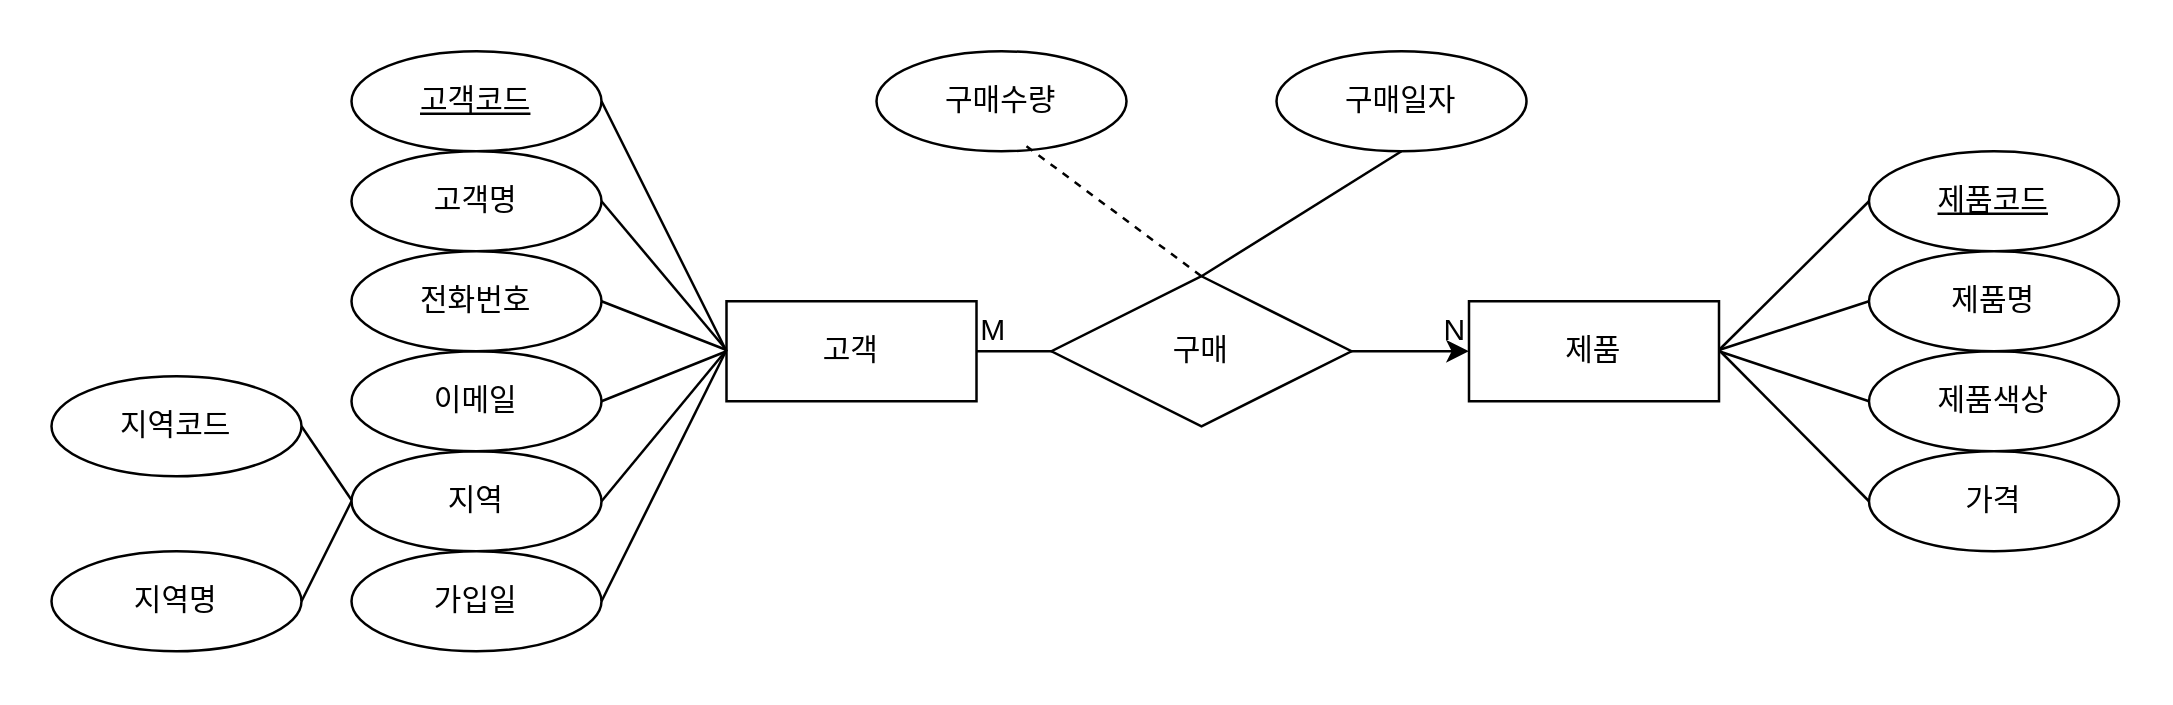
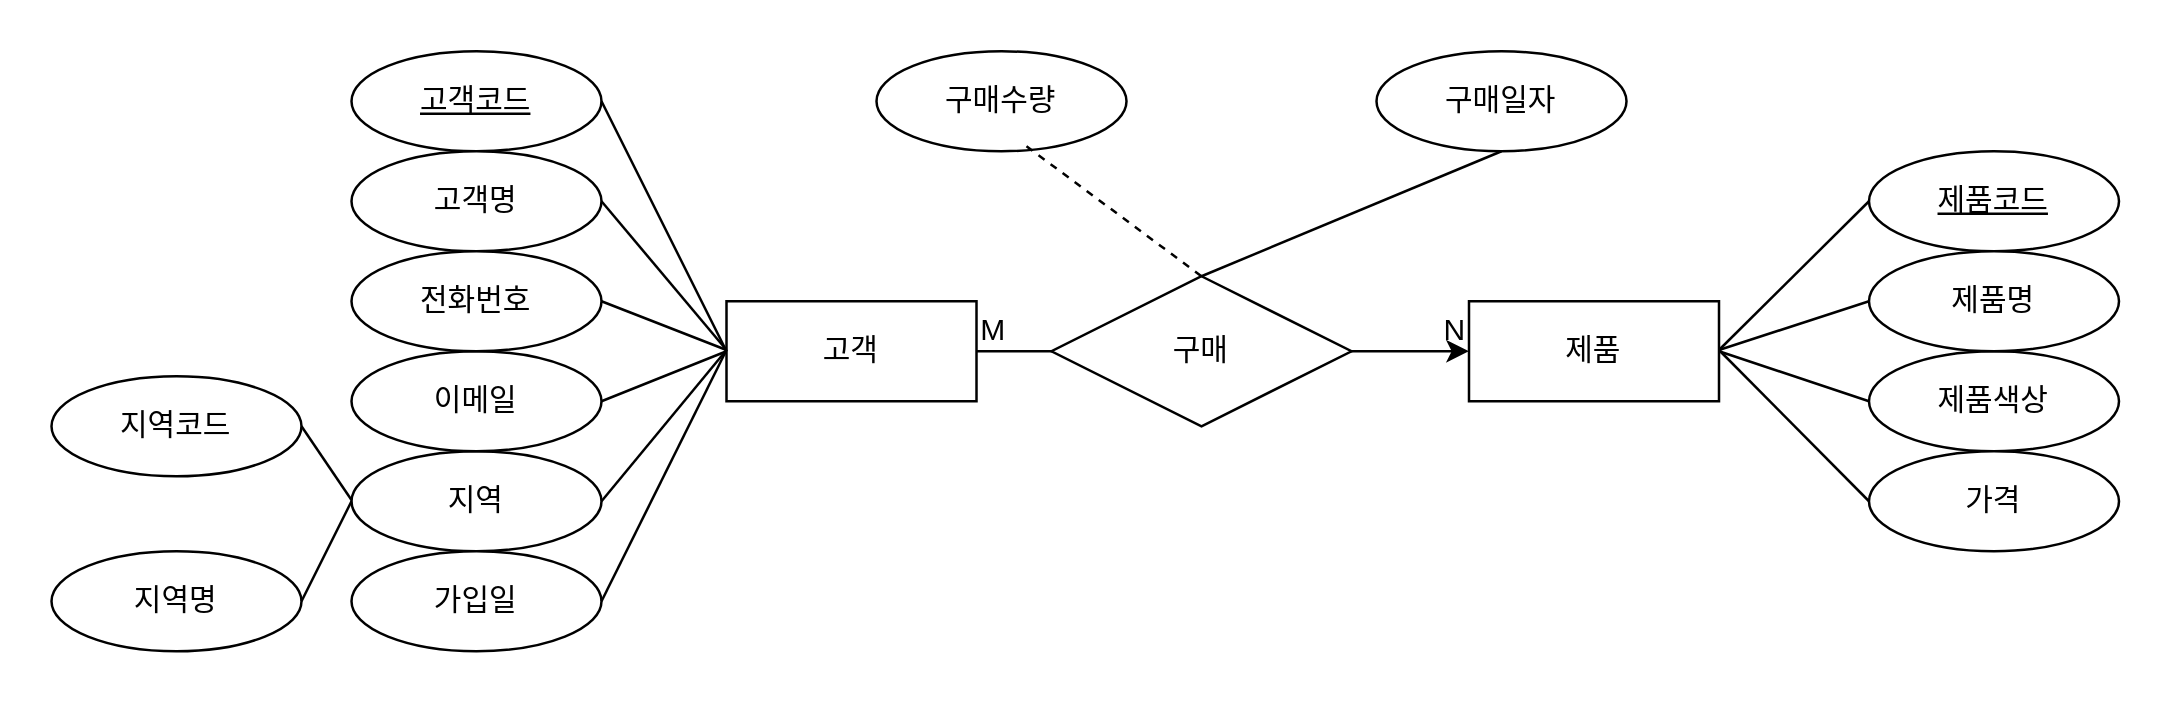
node "구매일자": moved (1401, 101) -> (1501, 101)
